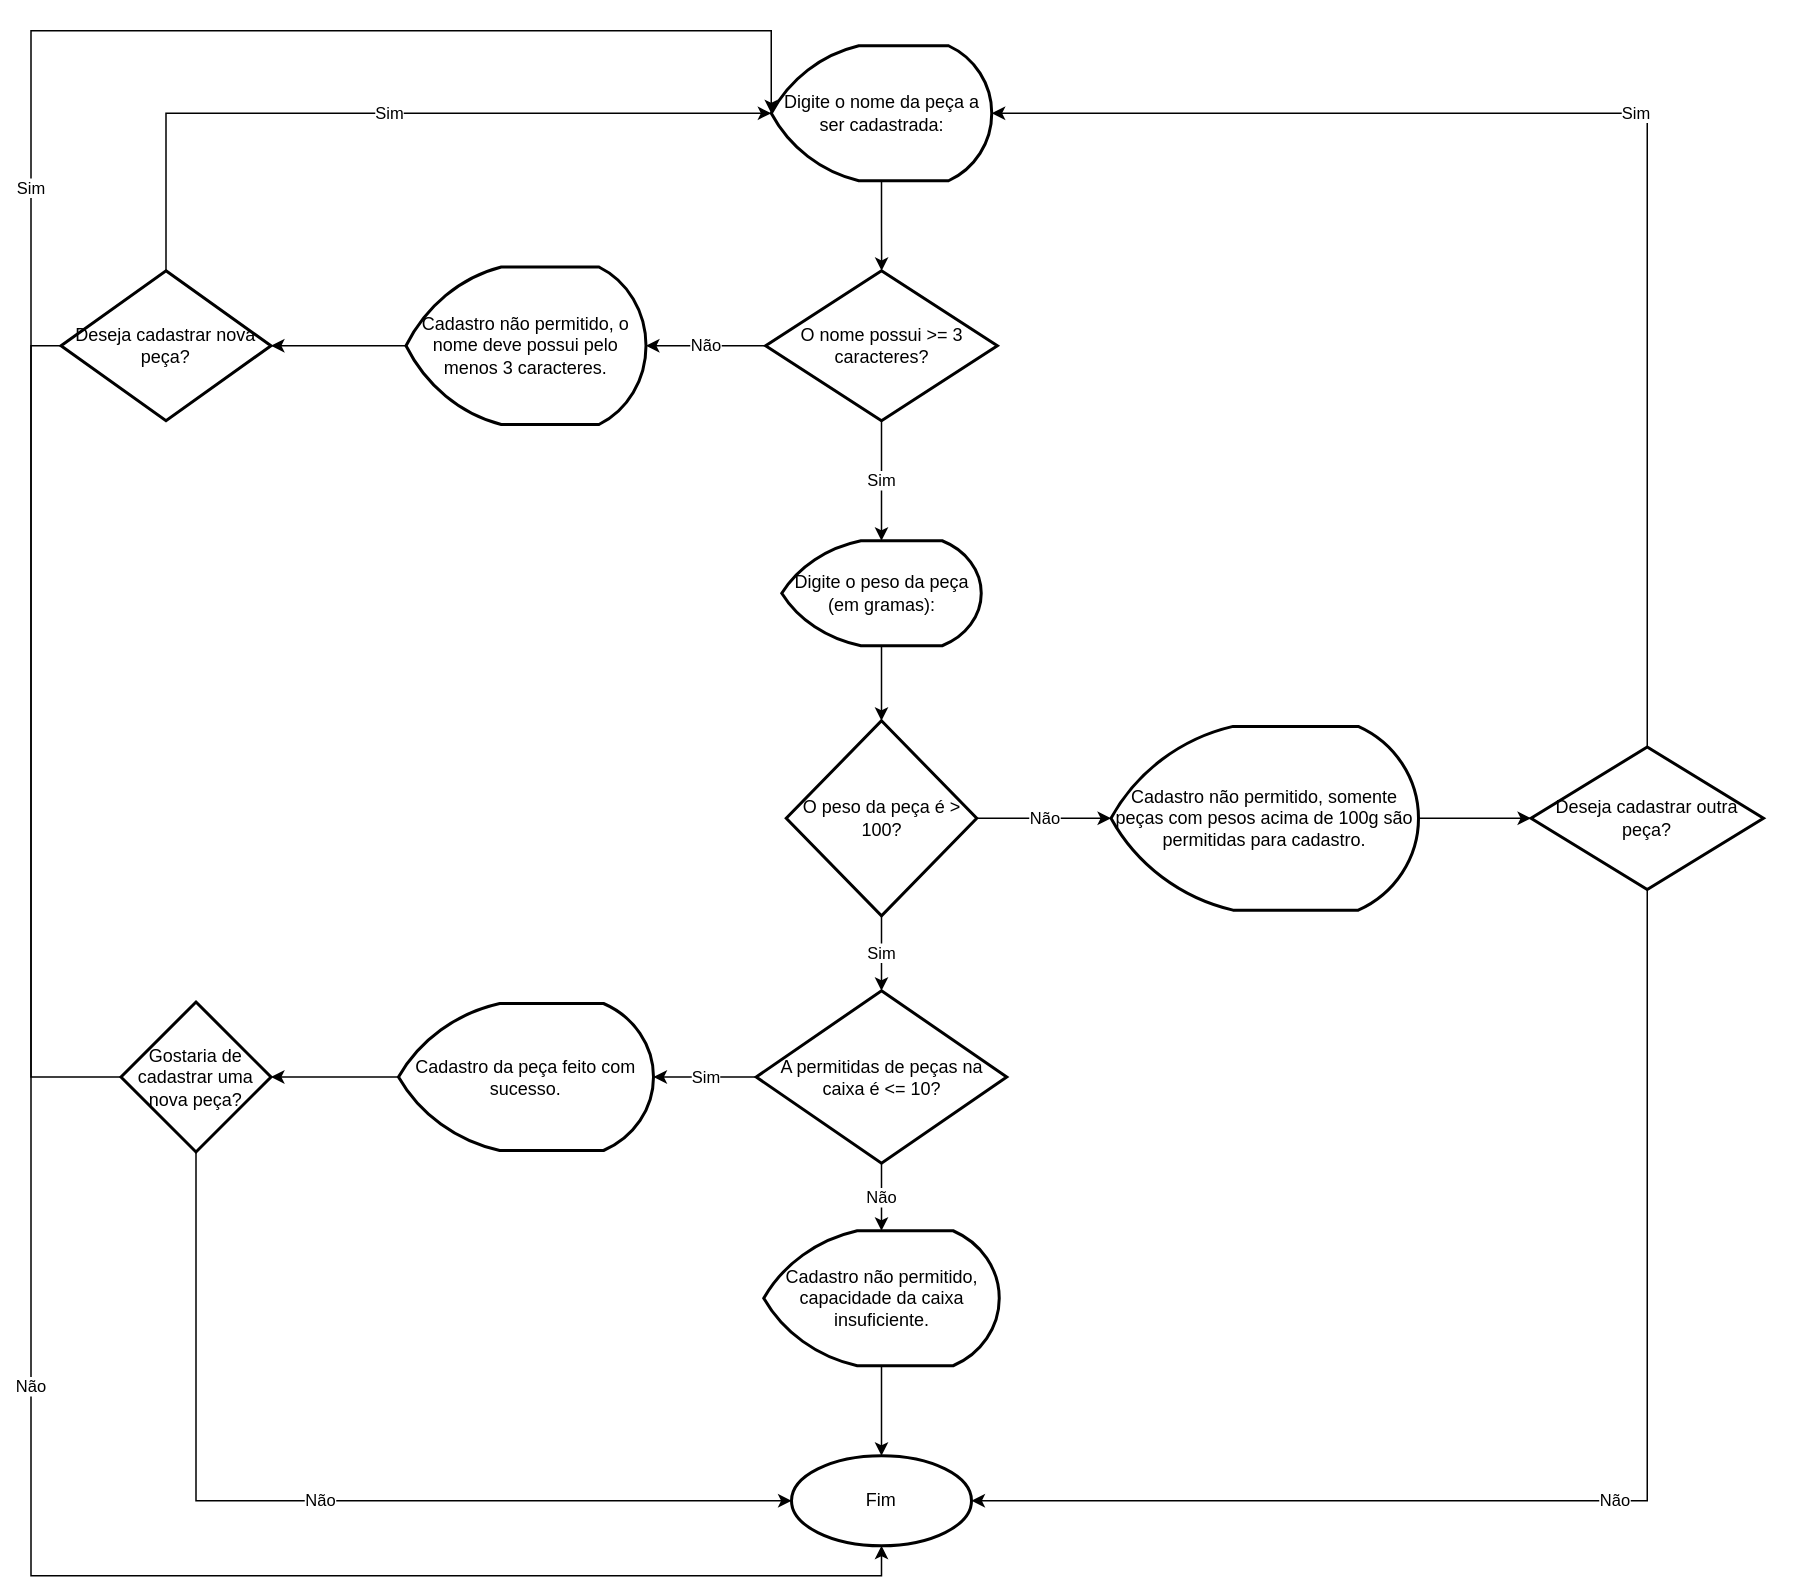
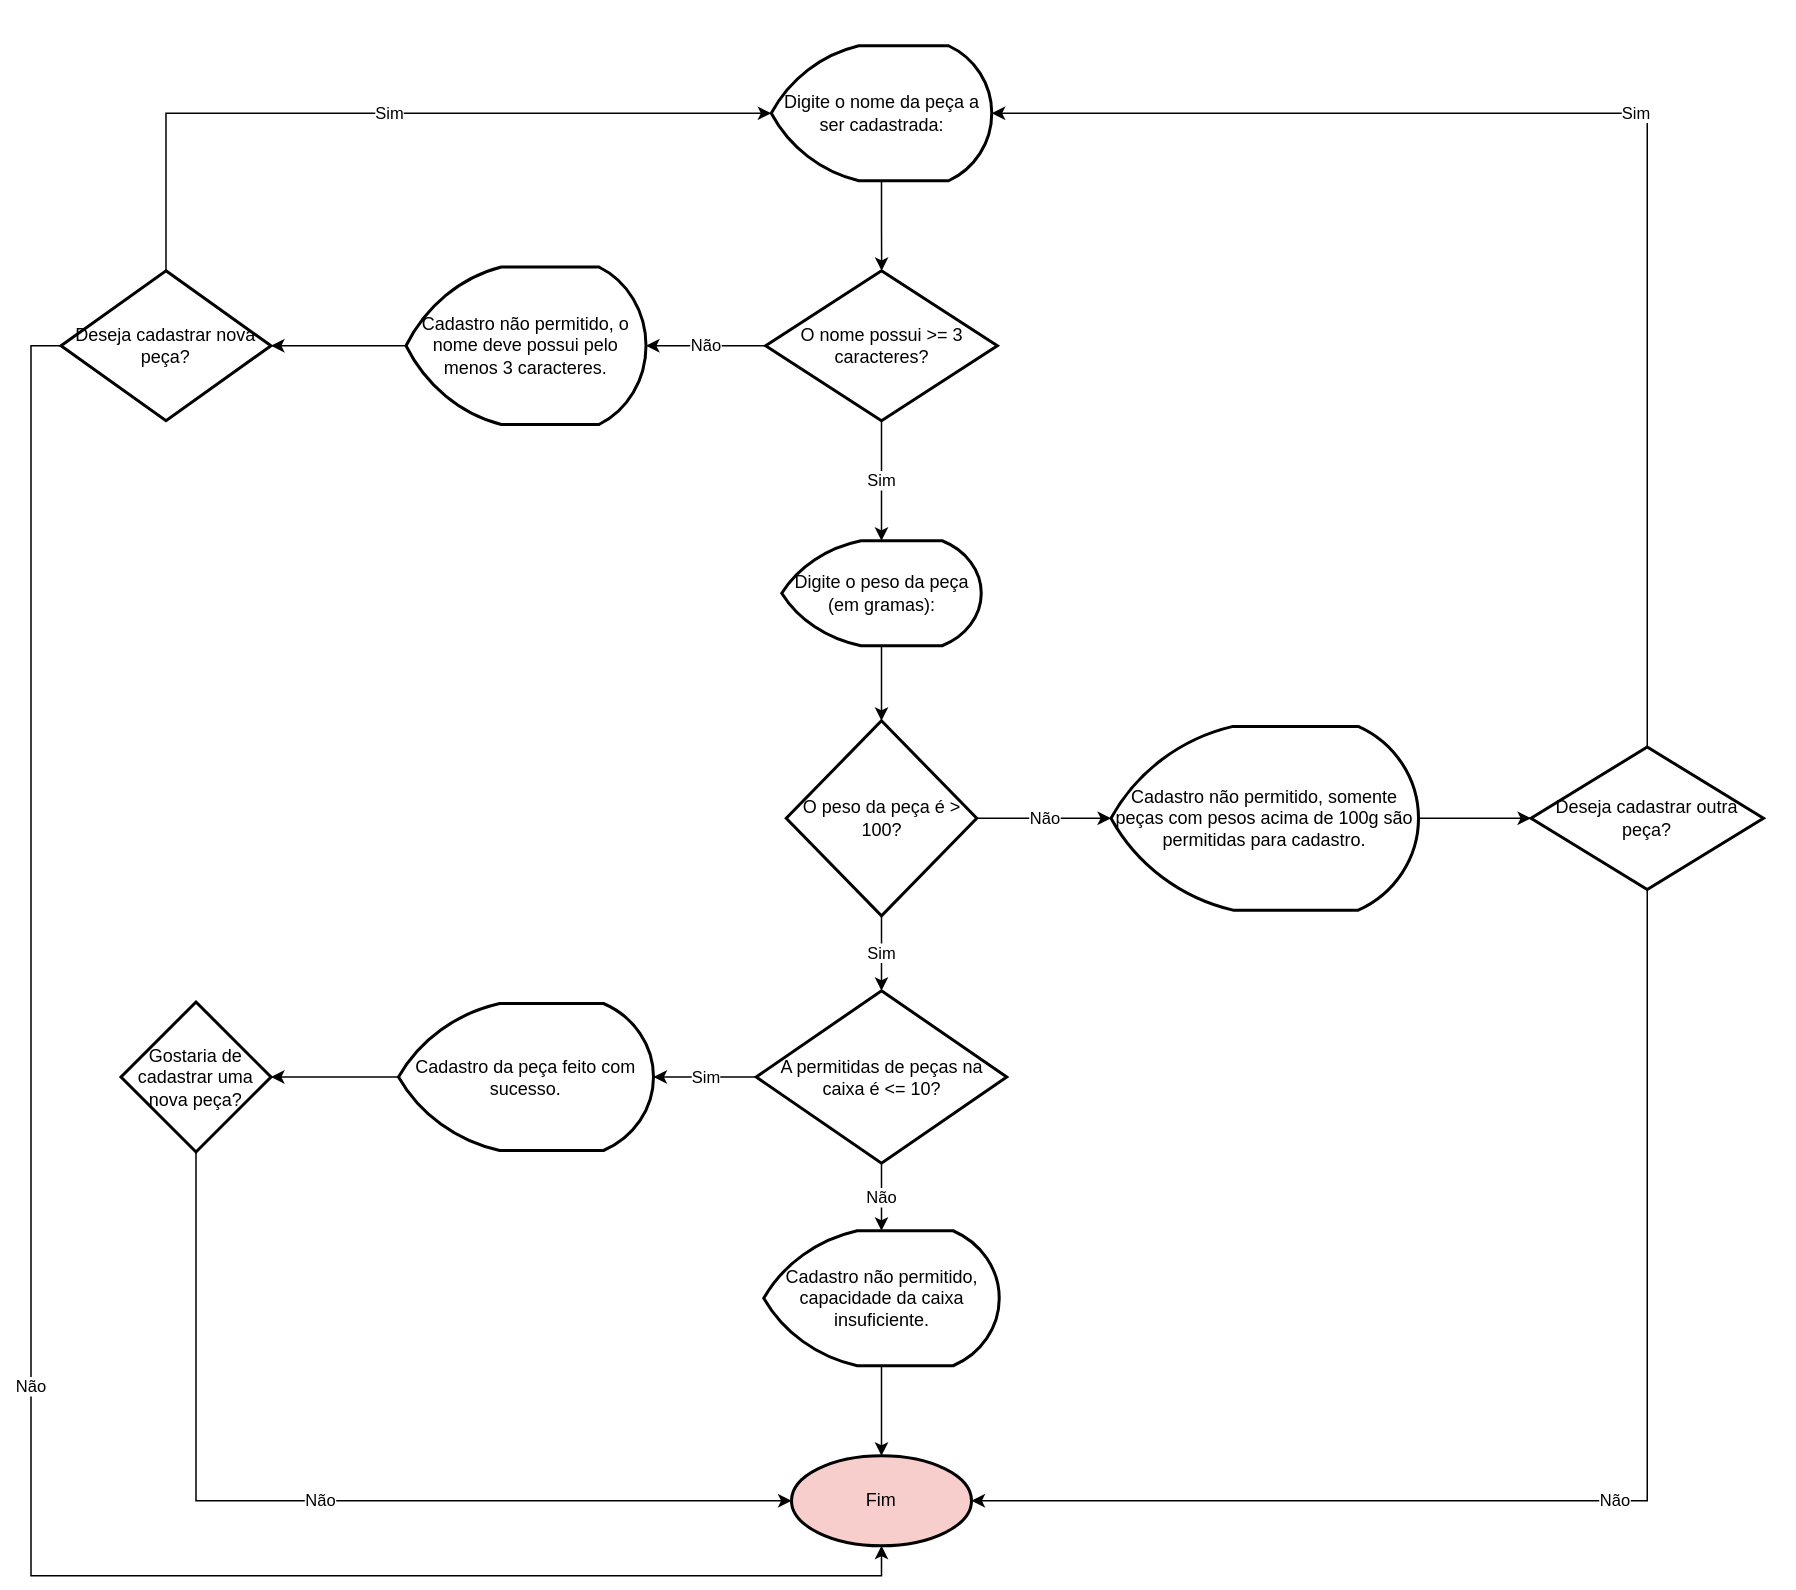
edge "Gostaria de cadastrar uma nova peça?" -> "Digite o nome da peça a ser cadastrada:": removed, label "Sim"
node "Fim": fillcolor #ffffff -> #f8cecc
